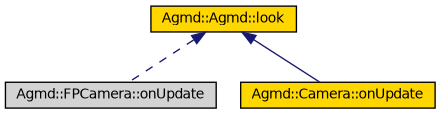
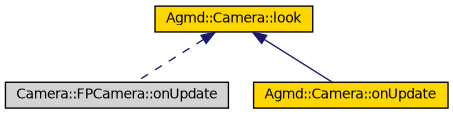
node "Agmd::Agmd::look": label "Agmd::Agmd::look" -> "Agmd::Camera::look"
node "Agmd::FPCamera::onUpdate": label "Agmd::FPCamera::onUpdate" -> "Camera::FPCamera::onUpdate"
